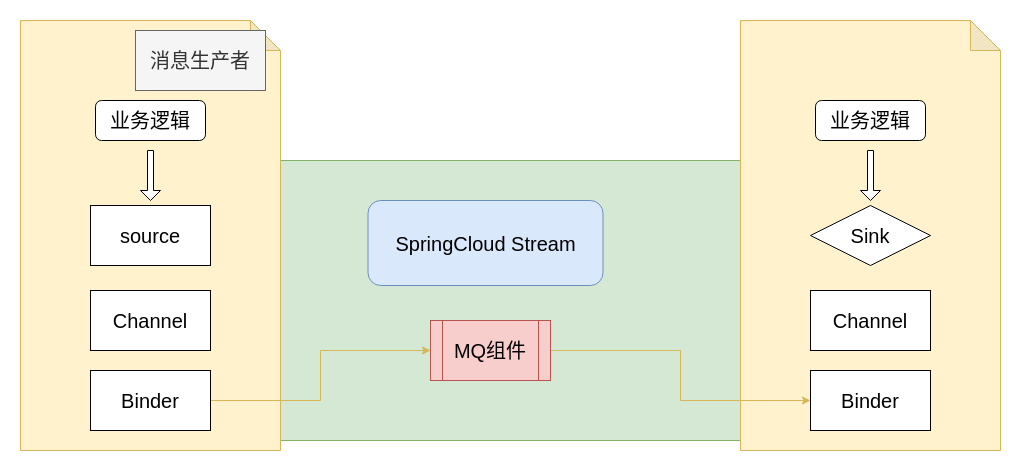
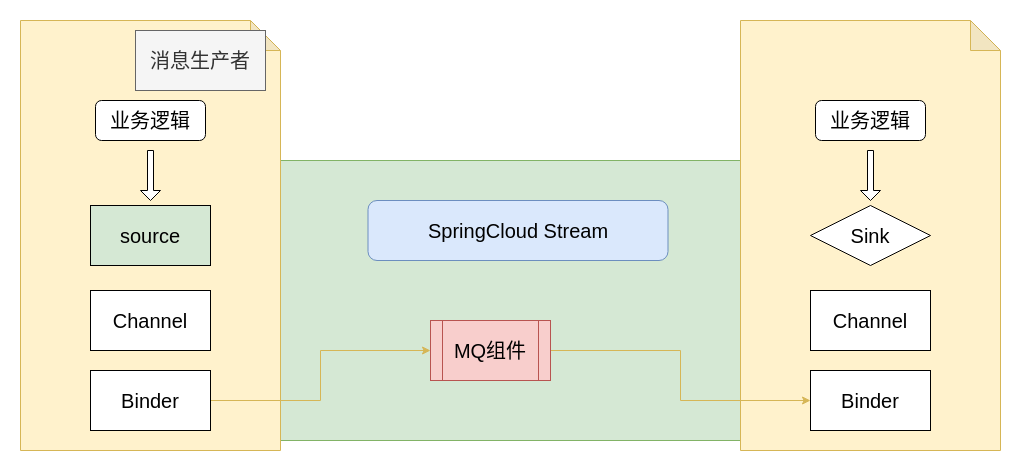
node "source": fillcolor #ffffff -> #d5e8d4
node "SpringCloud Stream": size 235x85 -> 300x60
